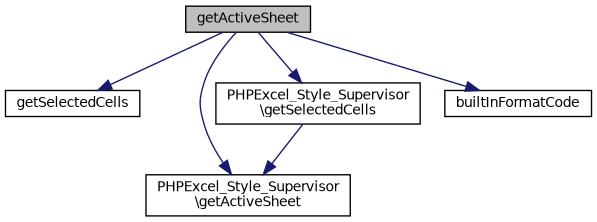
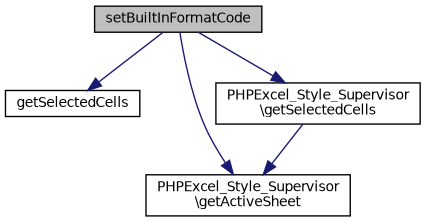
node "getActiveSheet": label "getActiveSheet" -> "setBuiltInFormatCode"
node "builtInFormatCode": removed
